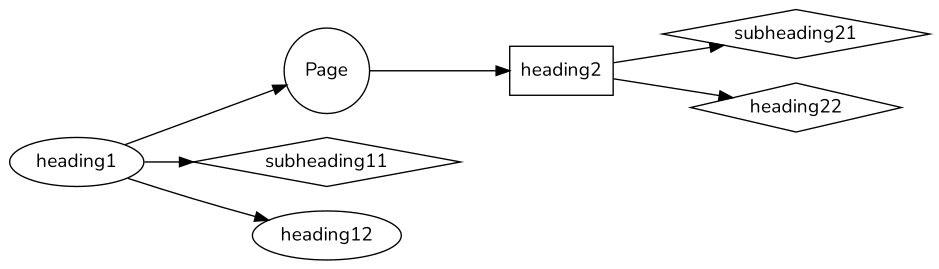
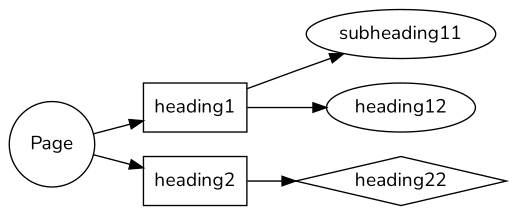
node "subheading21": removed
edge "heading1" -> "Page": reversed
node "heading1": shape ellipse -> box
node "subheading11": shape diamond -> ellipse
